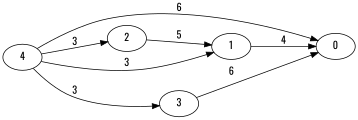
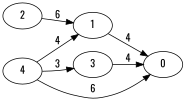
edge "2" -> "1": label "5" -> "6"
edge "4" -> "2": removed, label "3"
edge "4" -> "1": label "3" -> "4"
edge "3" -> "0": label "6" -> "4"
